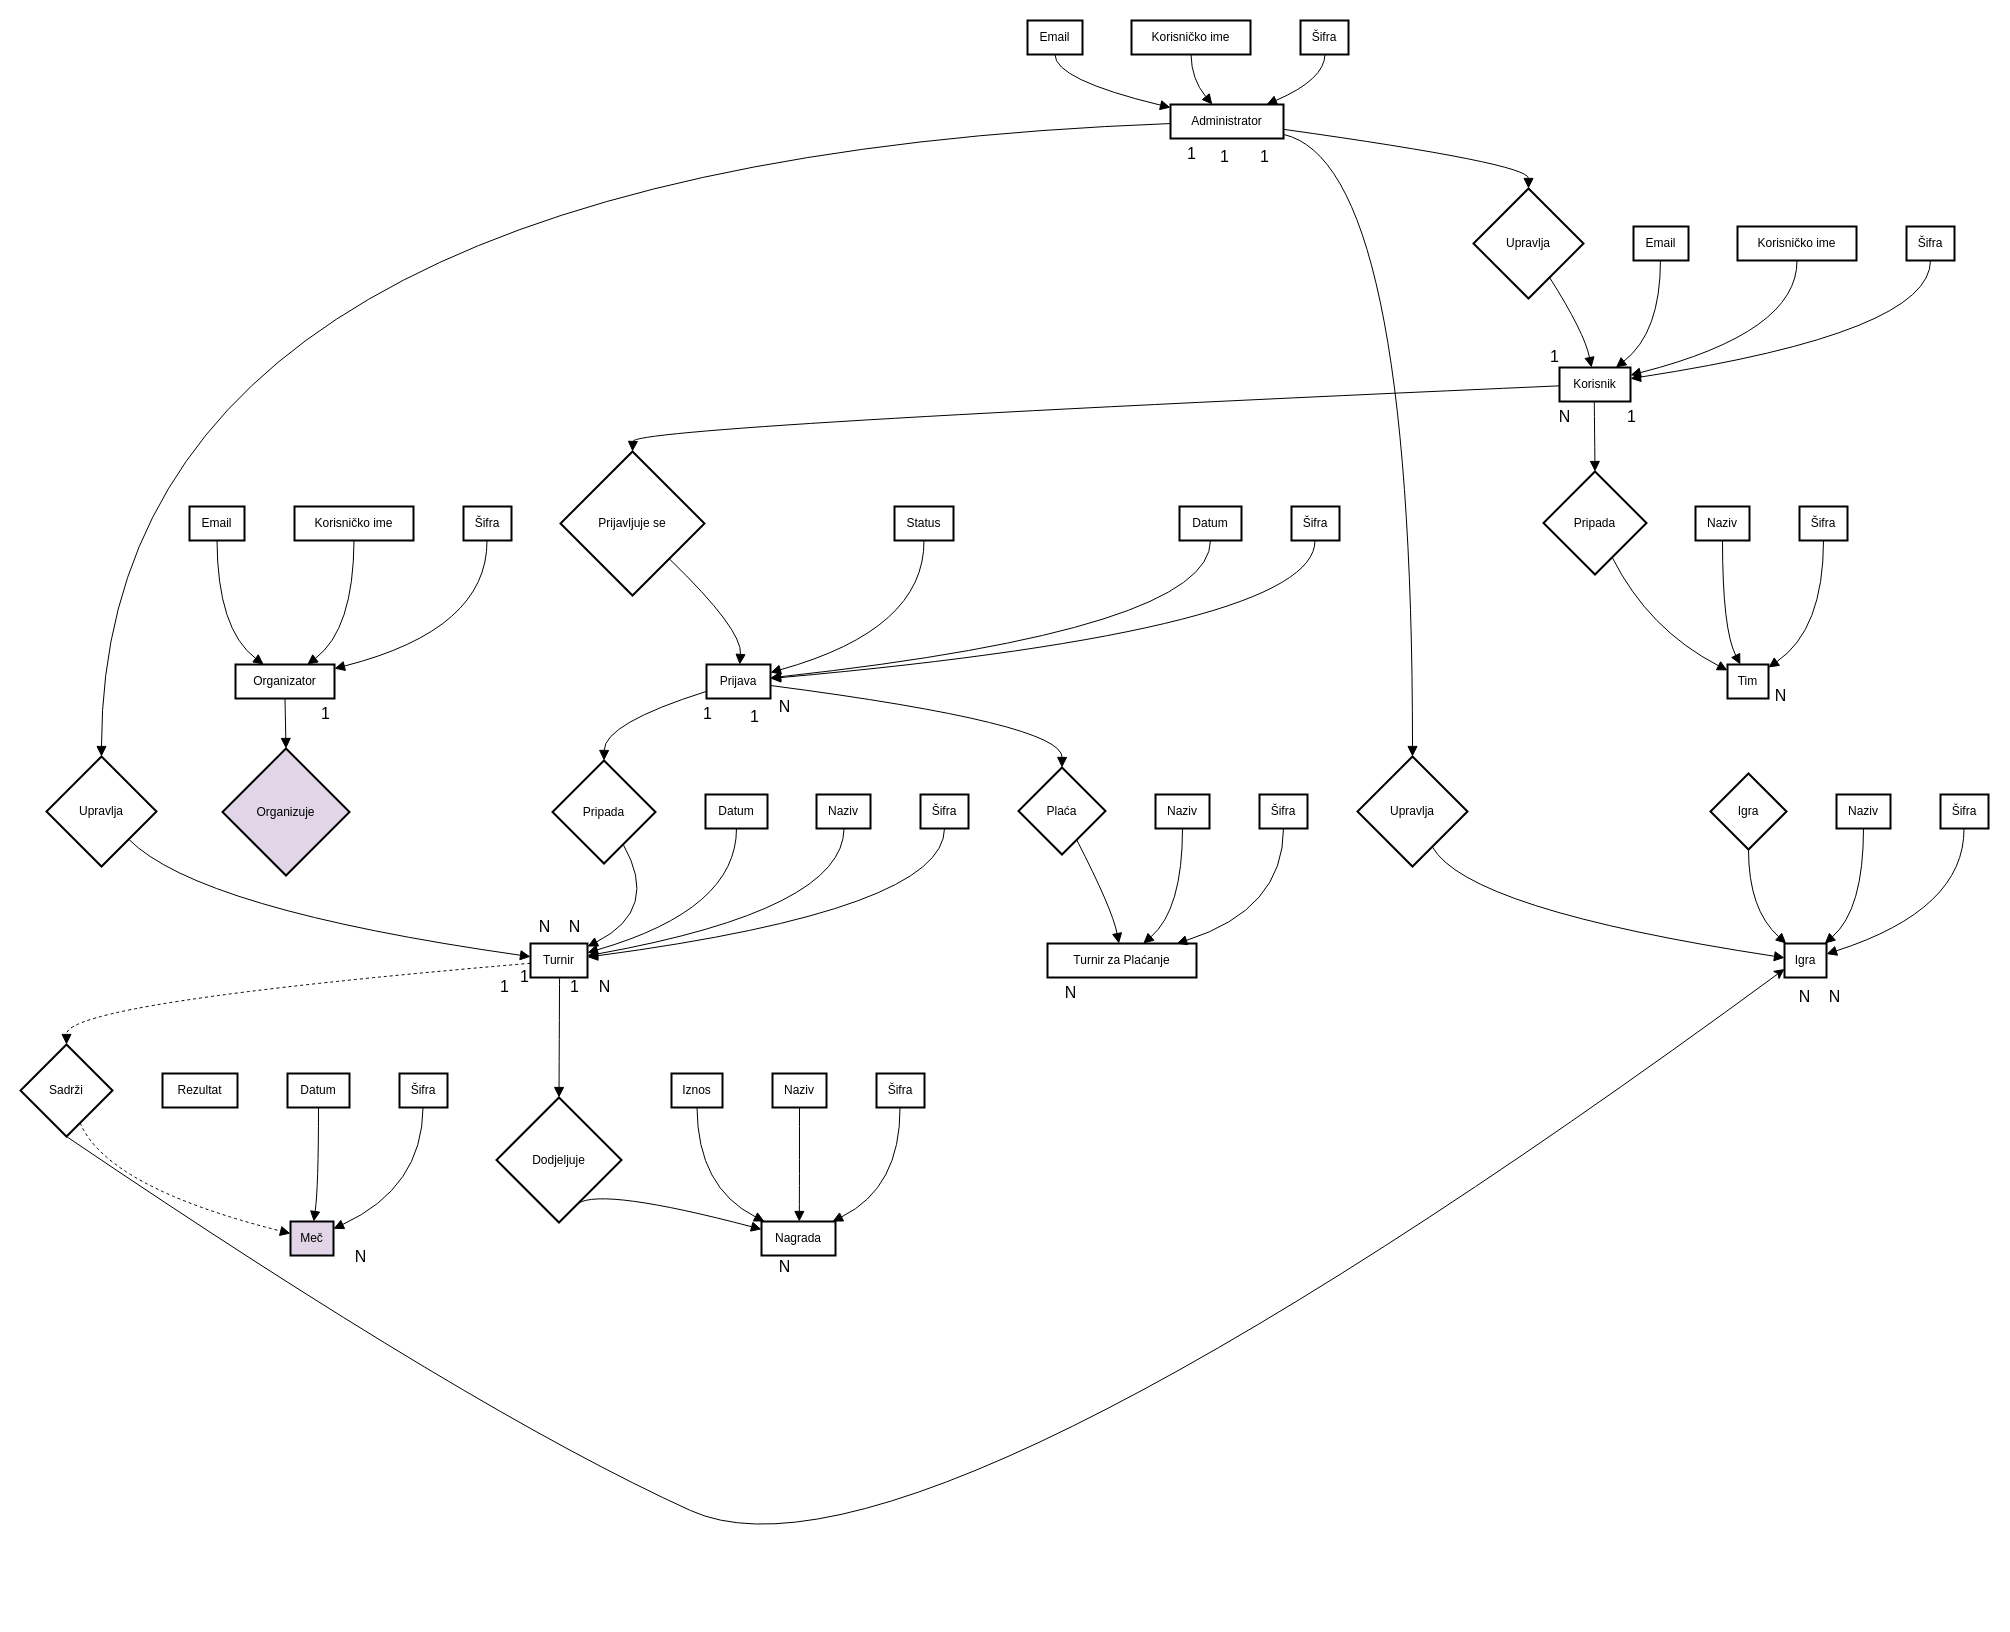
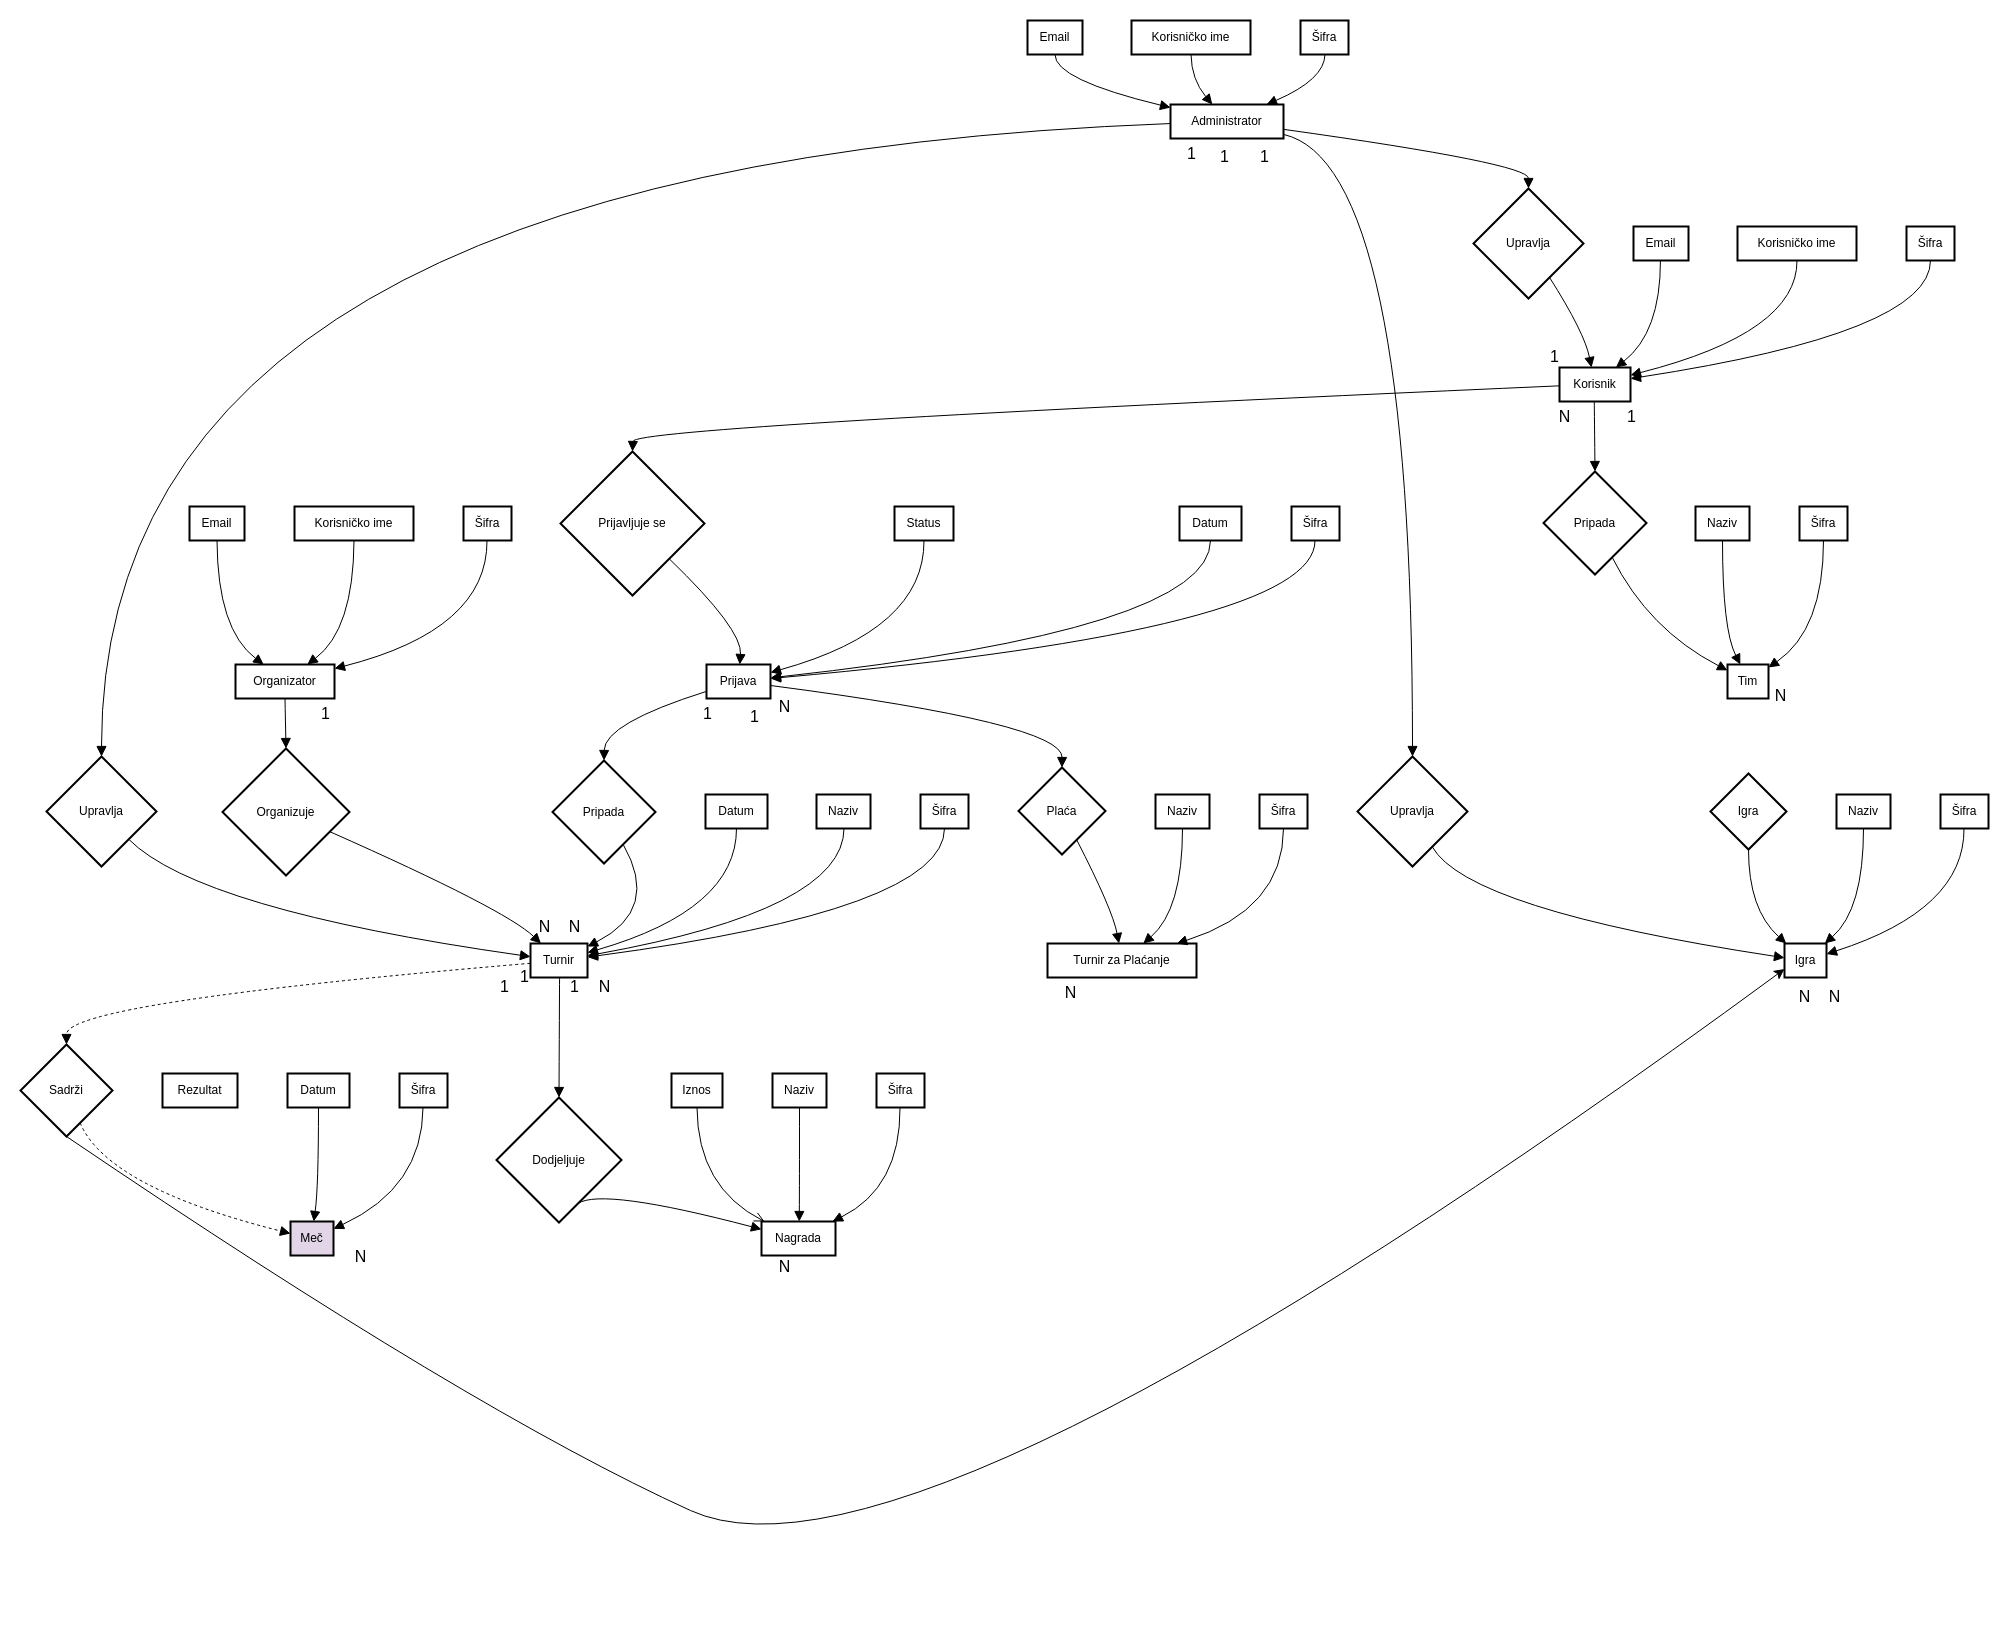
node "Organizuje": fillcolor #e1d5e7 -> #ffffff
edge "Organizuje" -> "Turnir": added
edge "Iznos" -> "Nagrada": arrowhead block -> open
